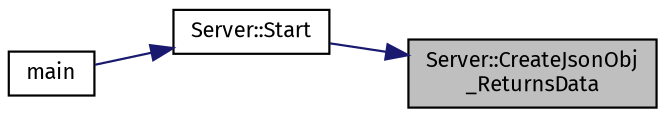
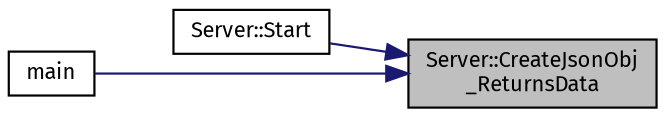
edge "main" -> "Server::Start": now "main" -> "Server::CreateJsonObj _ReturnsData"
